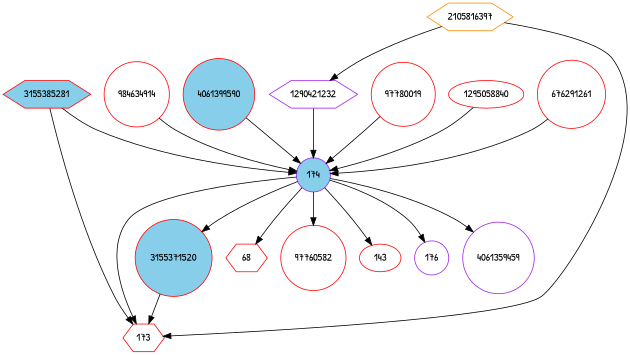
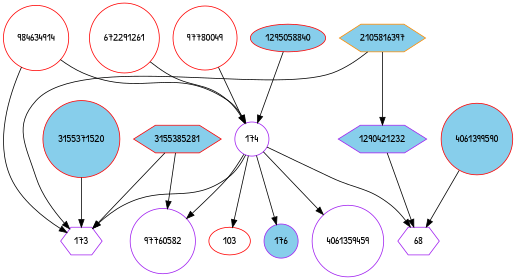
node "2105816397": fillcolor white -> skyblue
node "1290421232": fillcolor white -> skyblue
node "97780019": label "97780019" -> "97780049"
node "1295058840": fillcolor white -> skyblue
node "676291261": label "676291261" -> "672291261"
edge "1290421232" -> "174": now "1290421232" -> "68"
edge "4061399590" -> "174": now "4061399590" -> "68"
edge "3155385281" -> "174": now "3155385281" -> "97760582"
edge "984634914" -> "173": added
node "174": fillcolor skyblue -> white
edge "174" -> "3155371520": removed
node "68": color red -> purple
node "97760582": color red -> purple
node "143": label "143" -> "103"
node "176": fillcolor white -> skyblue
node "173": color red -> purple
